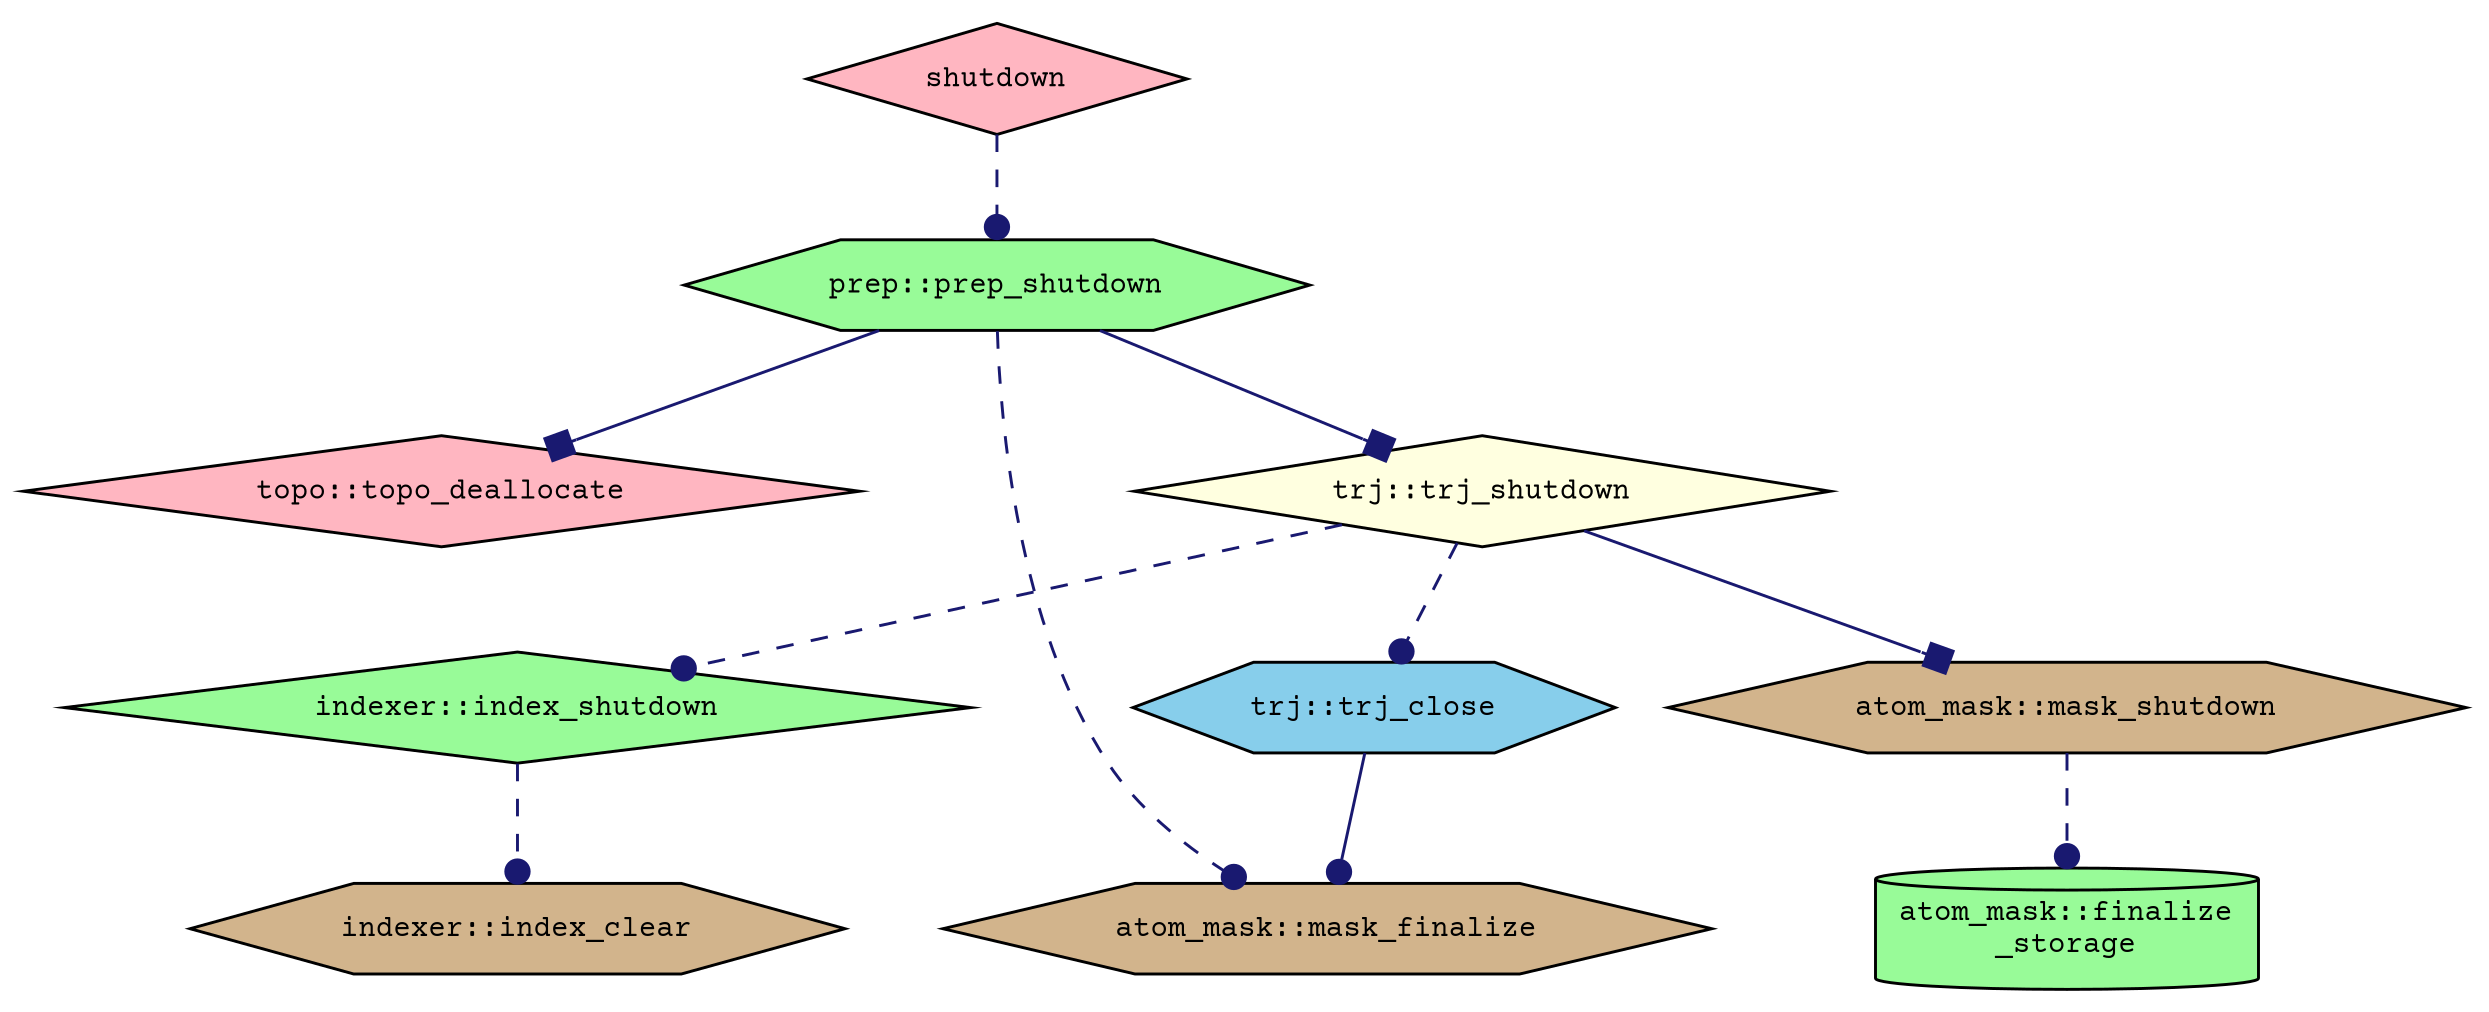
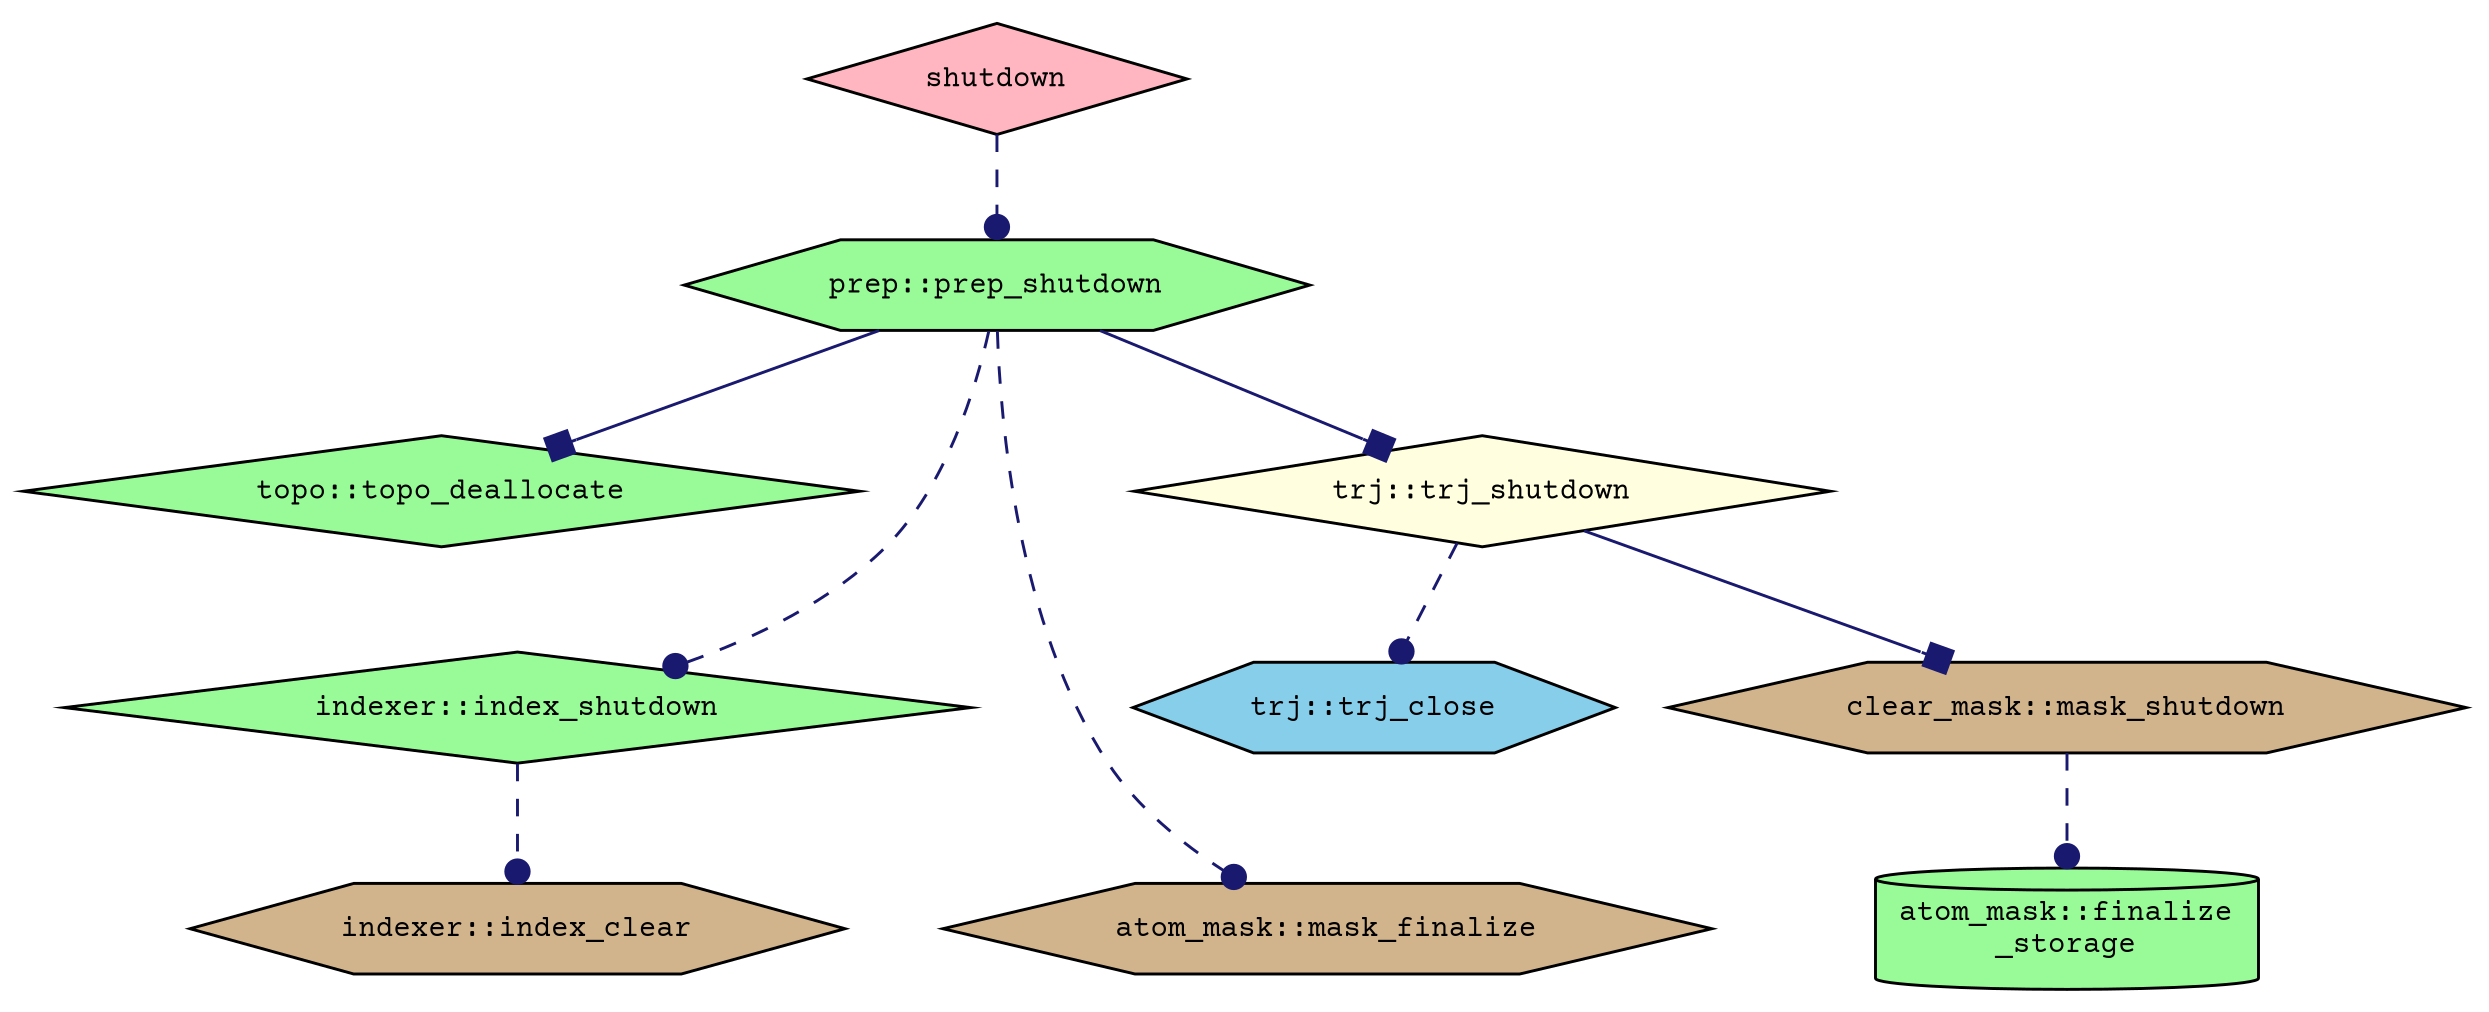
node "topo::topo_deallocate": fillcolor lightpink -> palegreen
edge "trj::trj_shutdown" -> "indexer::index_shutdown": now "prep::prep_shutdown" -> "indexer::index_shutdown"
node "atom_mask::mask_shutdown": label "atom_mask::mask_shutdown" -> "clear_mask::mask_shutdown"
edge "trj::trj_close" -> "atom_mask::mask_finalize": removed
